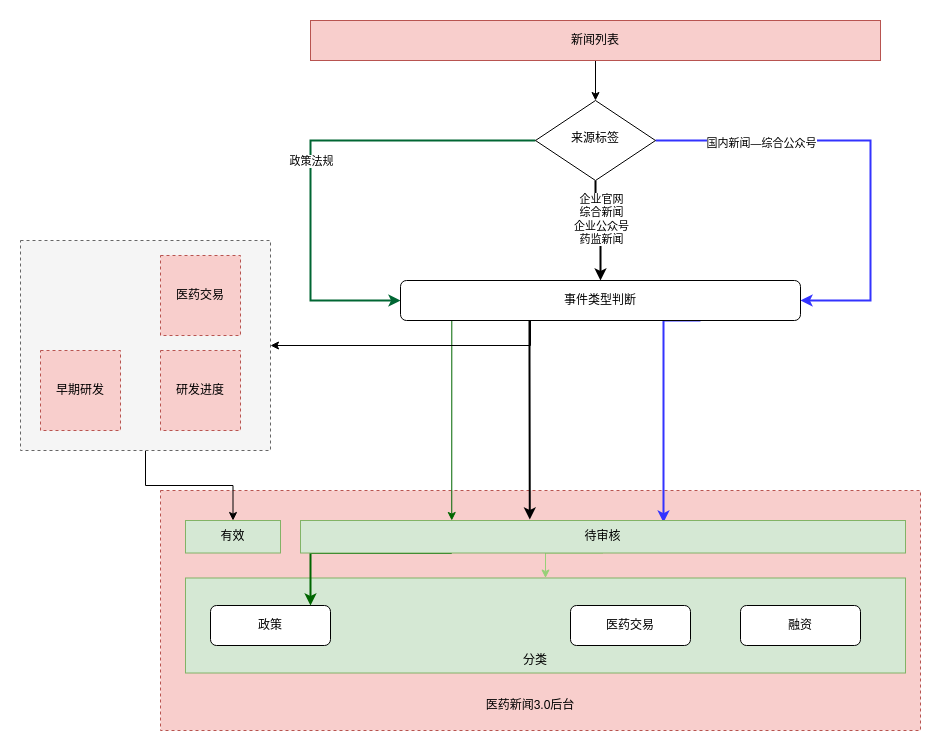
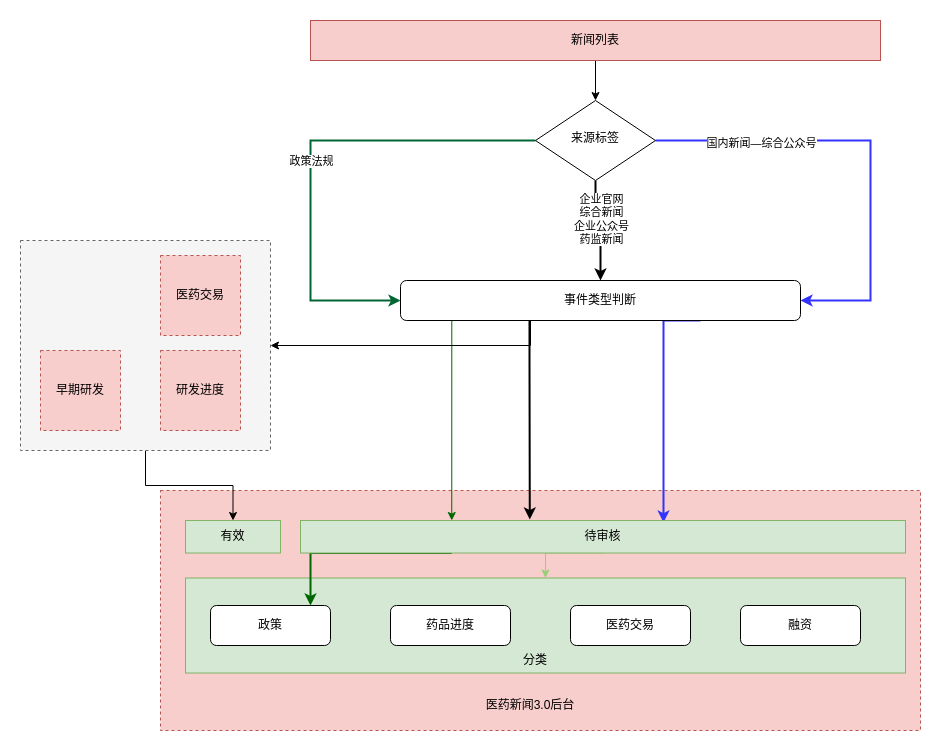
node "药品进度": added
